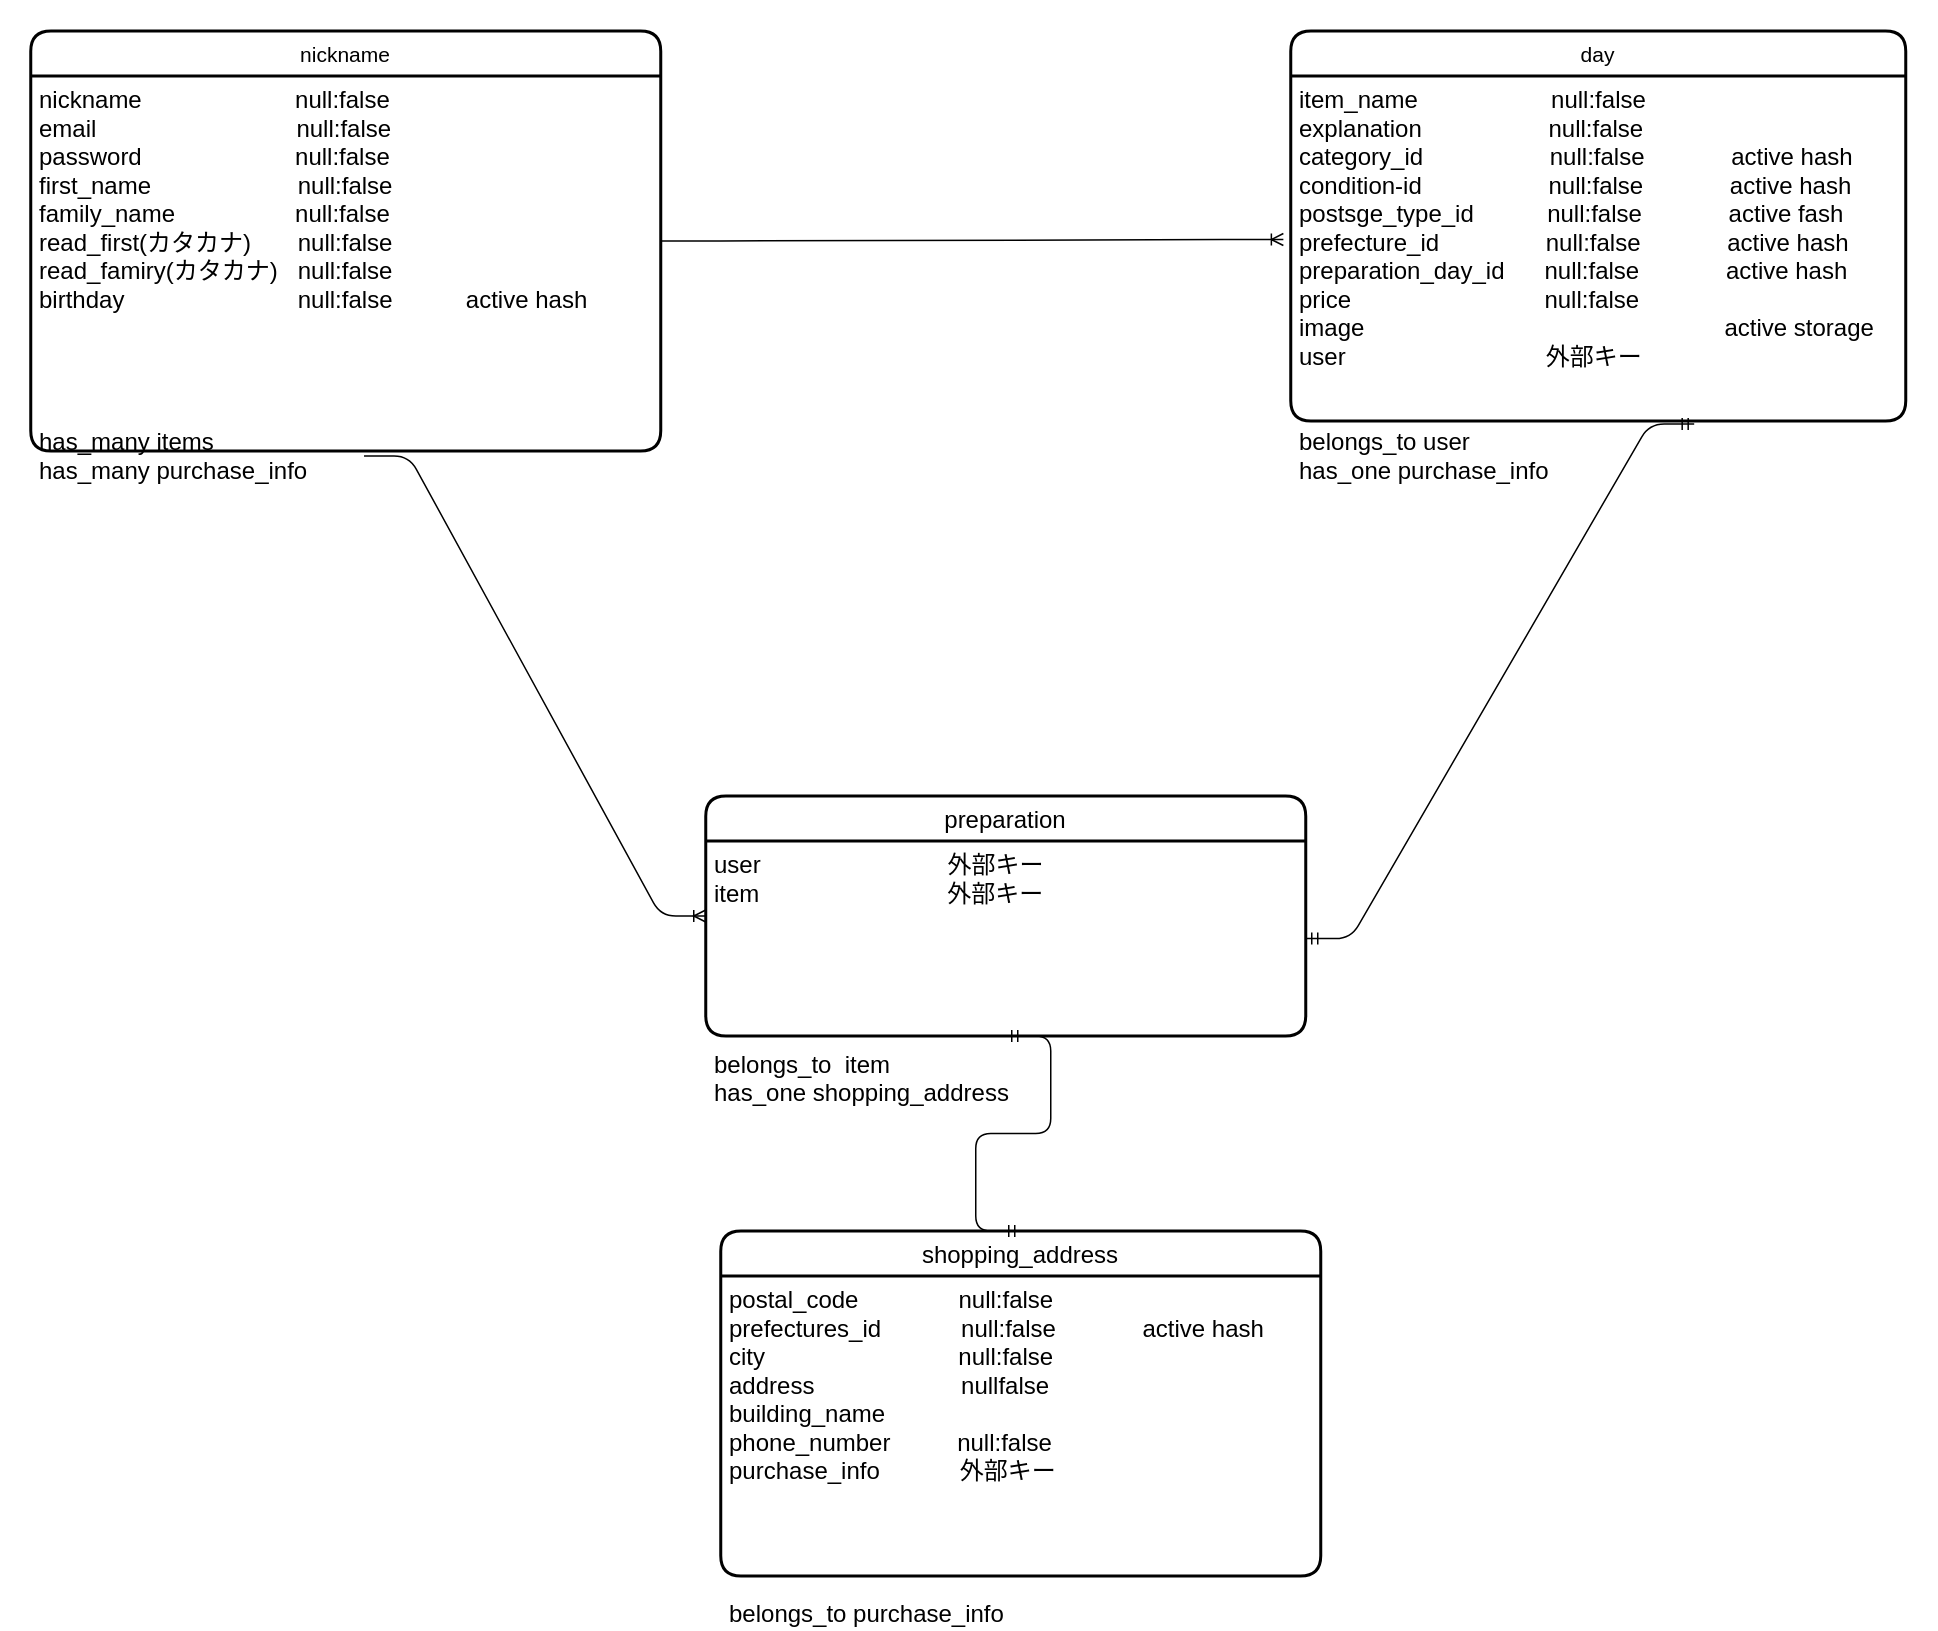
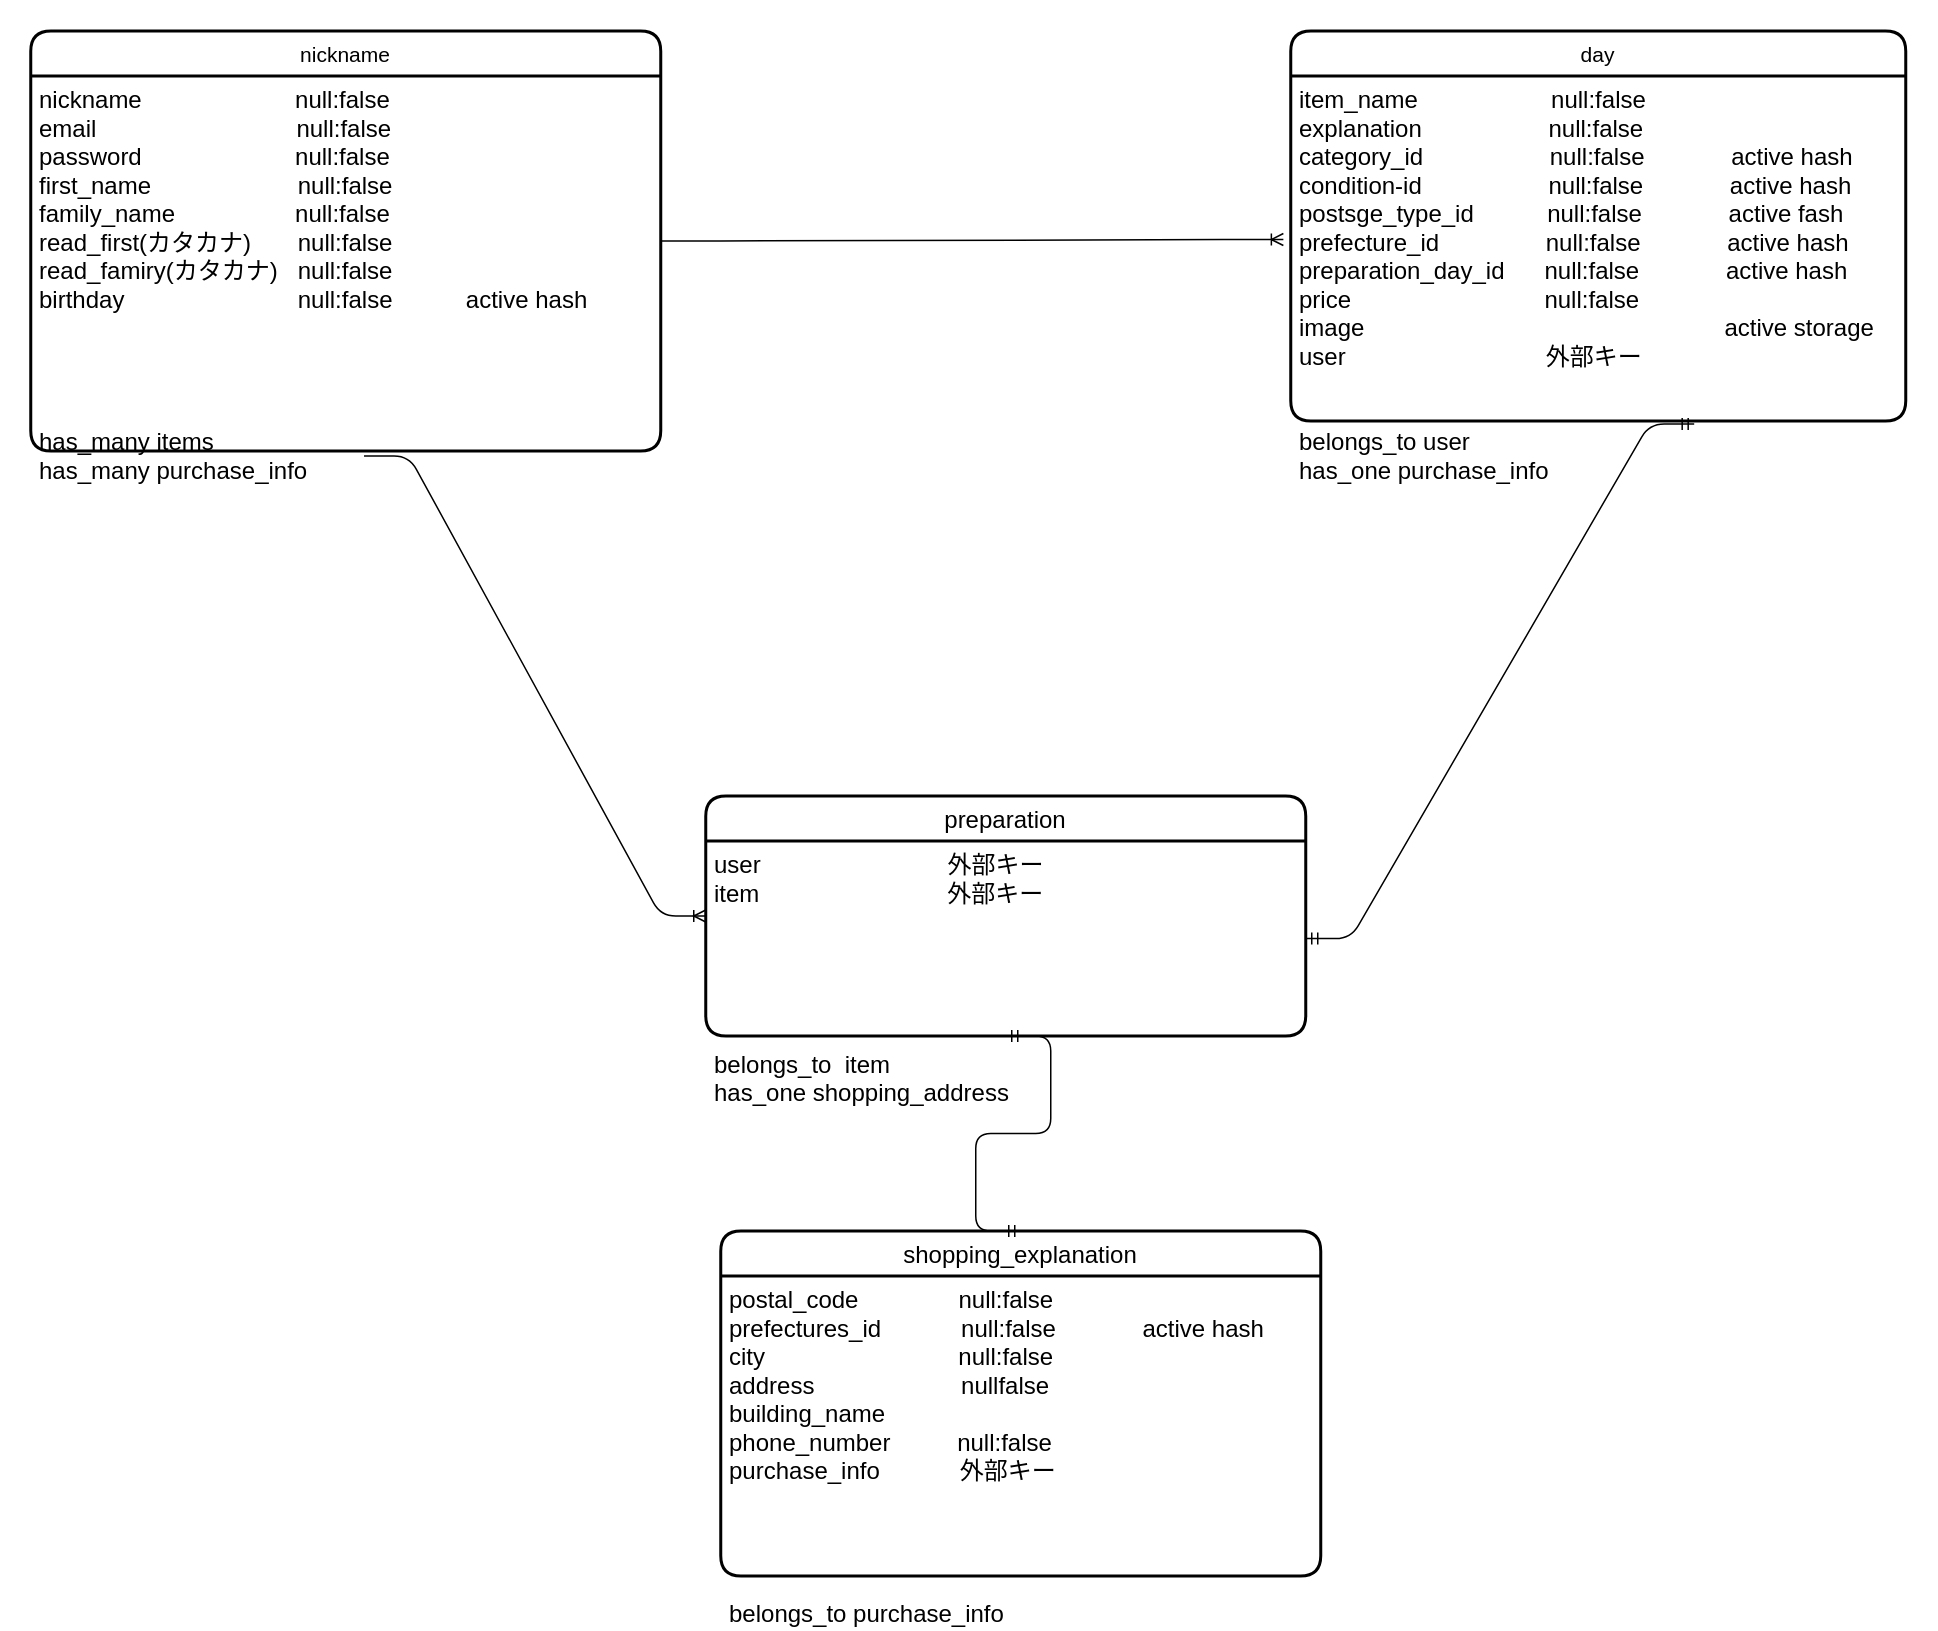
node "shopping_address": label "shopping_address" -> "shopping_explanation"
